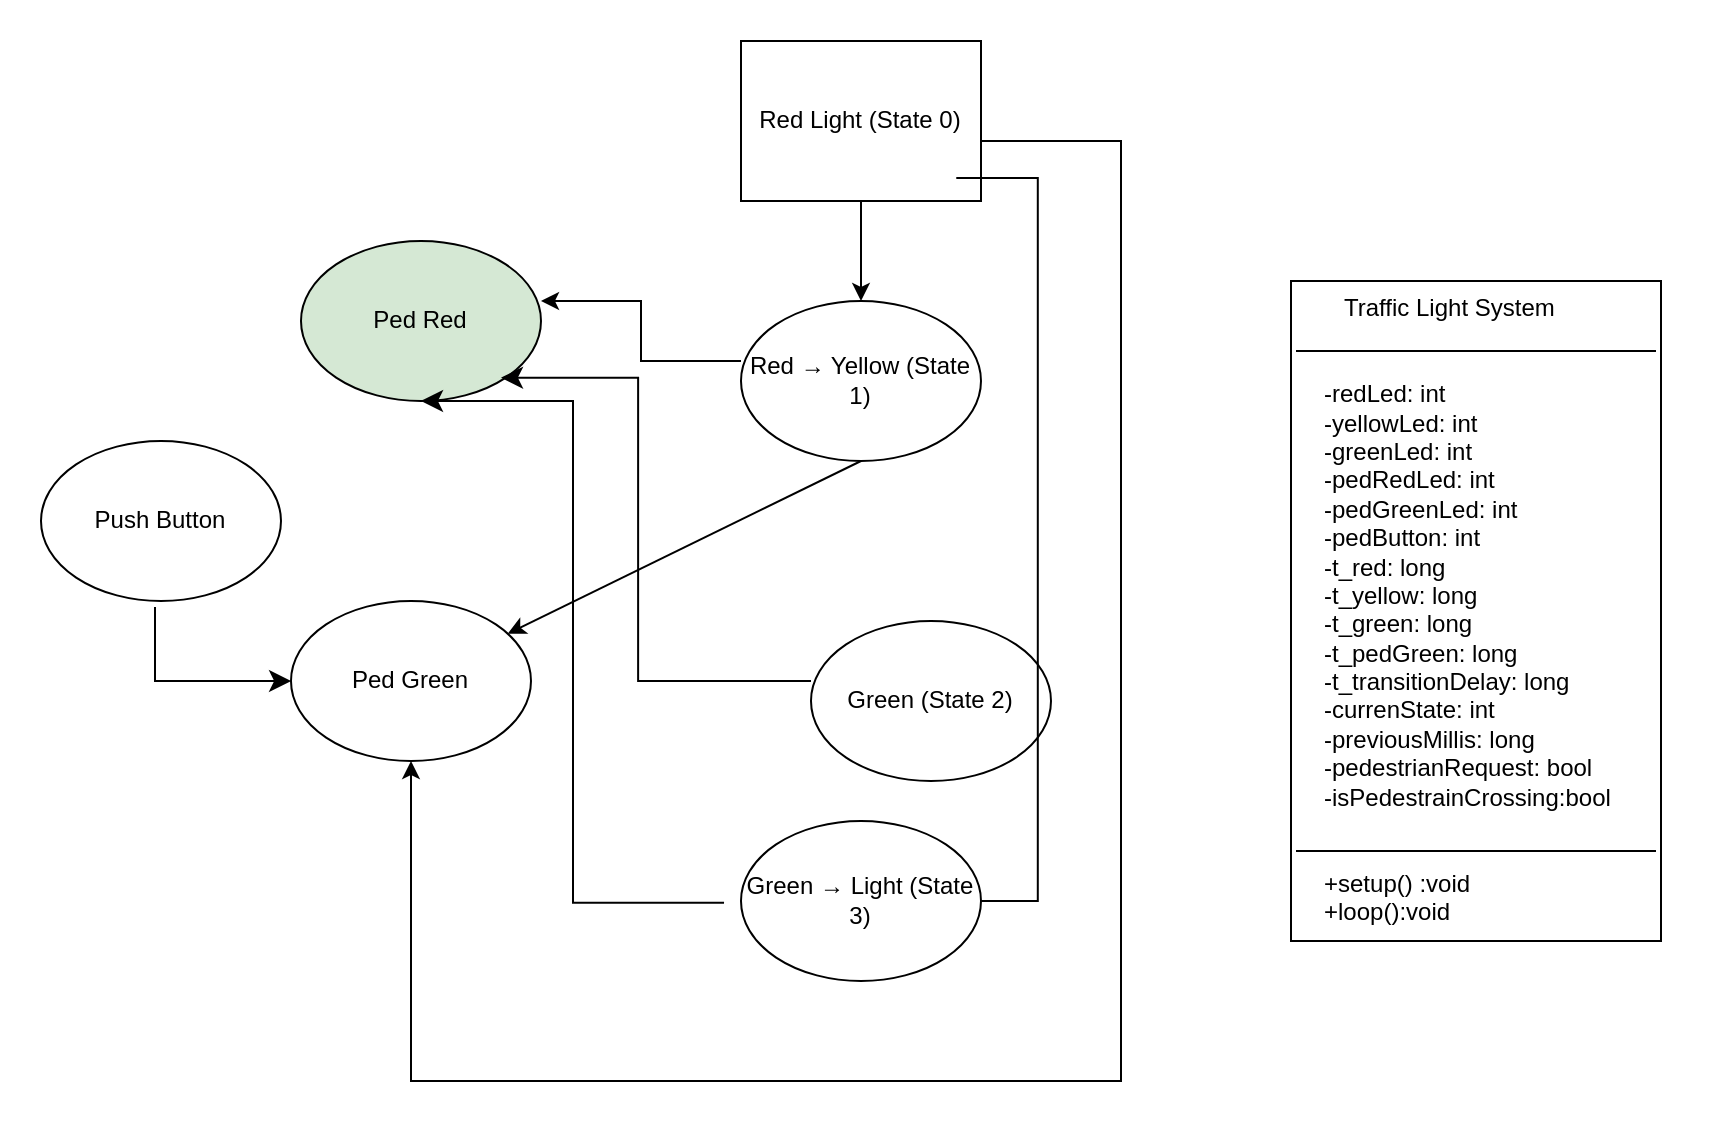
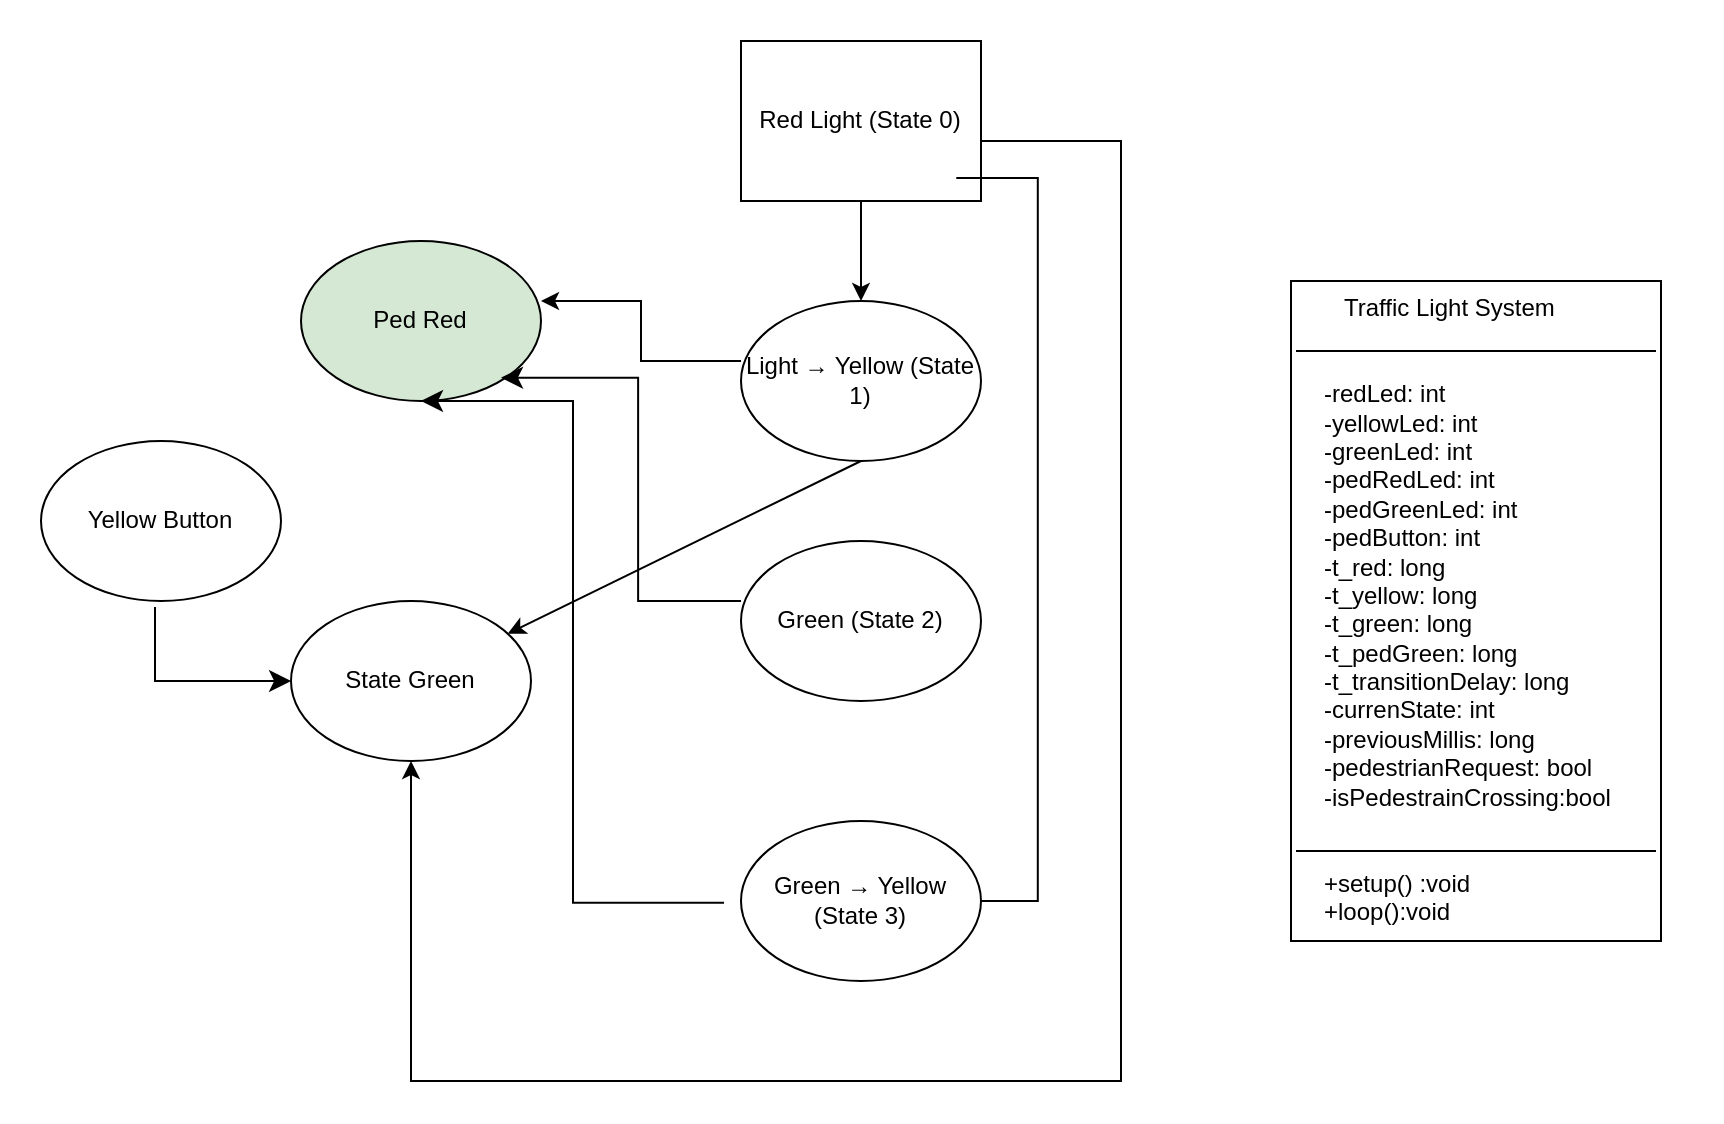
node "Red → Yellow (State 1)": label "Red → Yellow (State 1)" -> "Light → Yellow (State 1)"
node "Push Button": label "Push Button" -> "Yellow Button"
node "Ped Green": label "Ped Green" -> "State Green"
node "Green (State 2)": moved (931, 701) -> (861, 621)
node "Green → Light (State 3)": label "Green → Light (State 3)" -> "Green → Yellow (State 3)"
